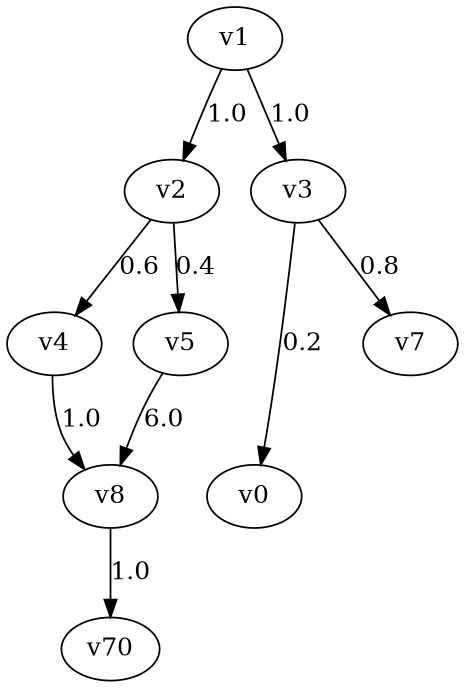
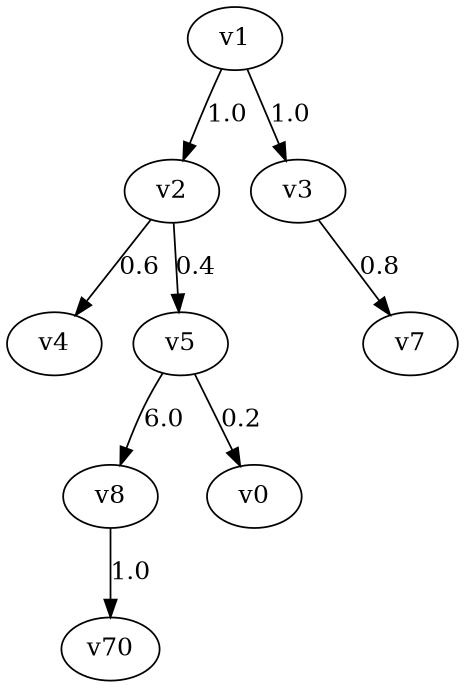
edge "v3" -> "v0": now "v5" -> "v0"
edge "v4" -> "v8": removed, label "1.0"
